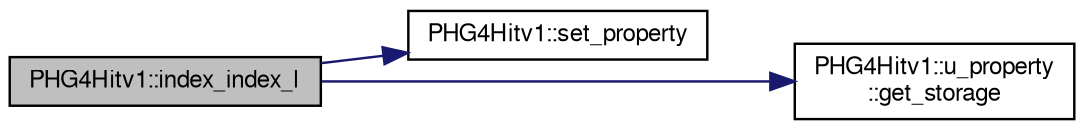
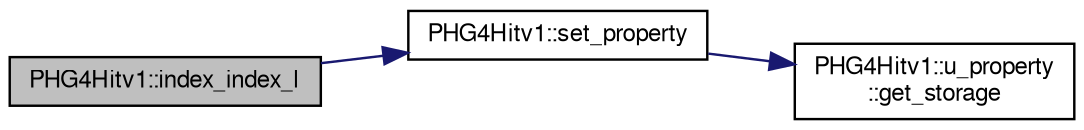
edge "PHG4Hitv1::index_index_l" -> "PHG4Hitv1::u_property ::get_storage": now "PHG4Hitv1::set_property" -> "PHG4Hitv1::u_property ::get_storage"
